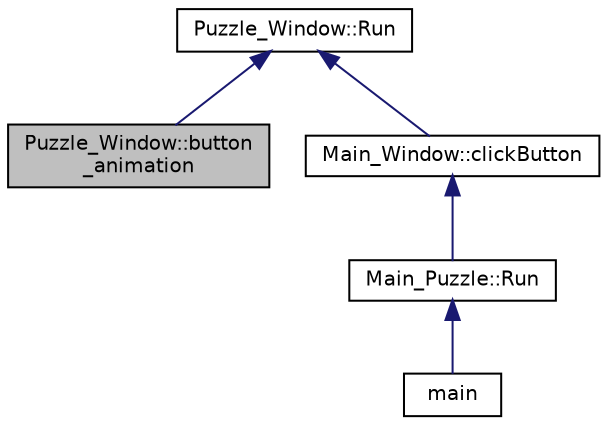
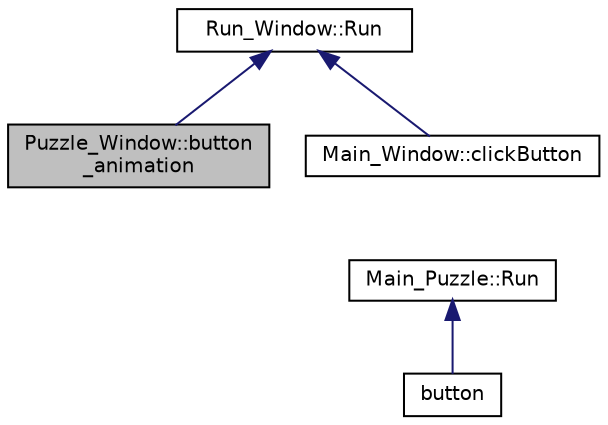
node "Puzzle_Window::Run": label "Puzzle_Window::Run" -> "Run_Window::Run"
edge "Main_Puzzle::Run" -> "Main_Window::clickButton": removed
node "main": label "main" -> "button"
